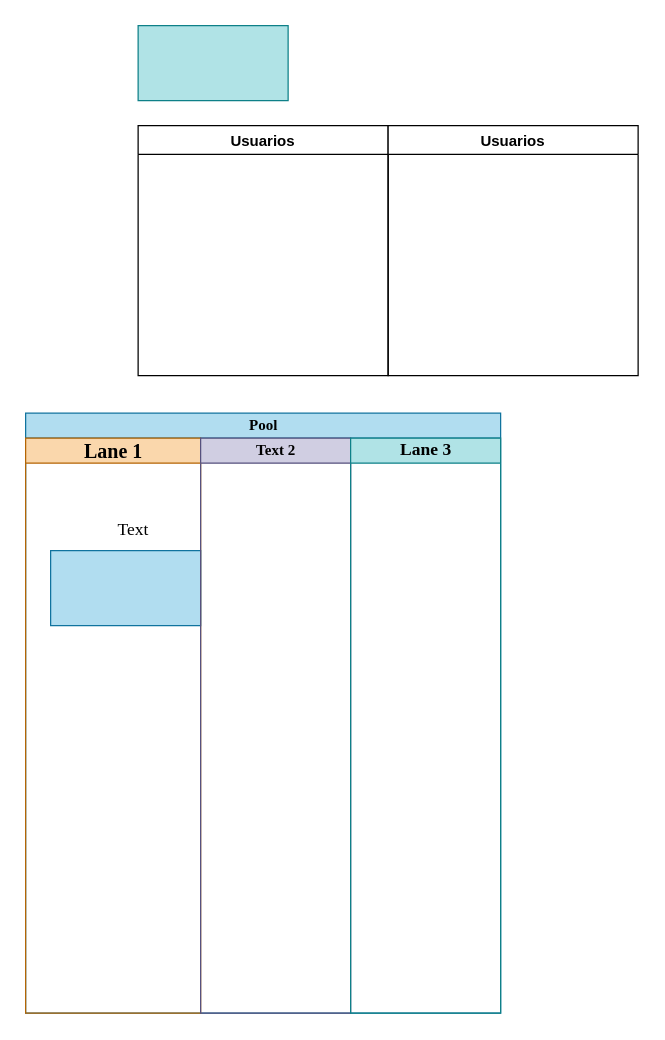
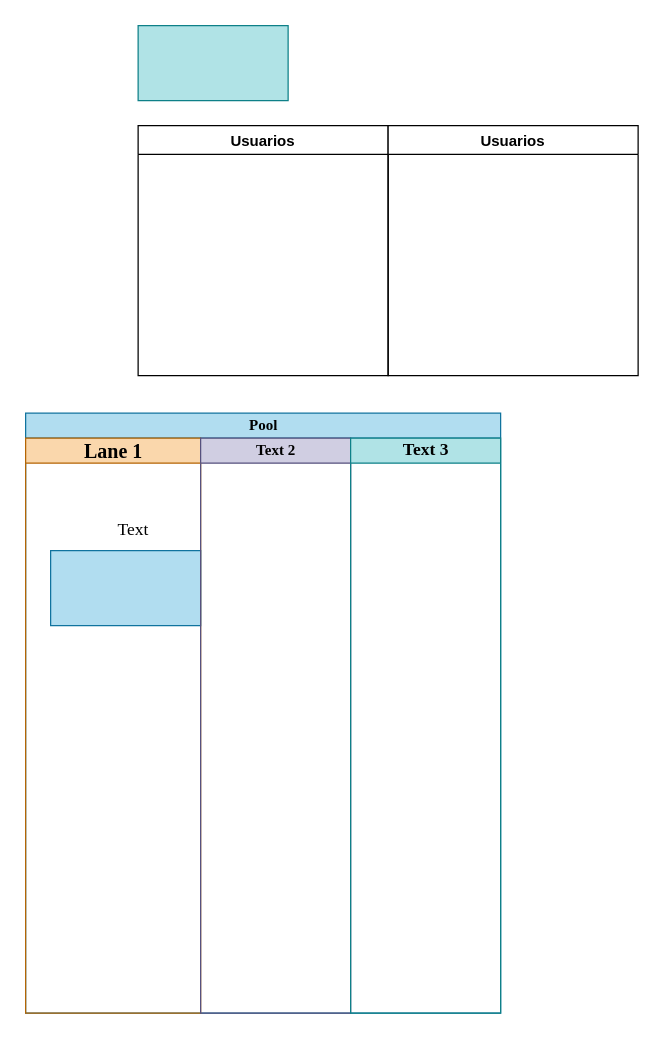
node "Lane 3": label "Lane 3" -> "Text 3"
